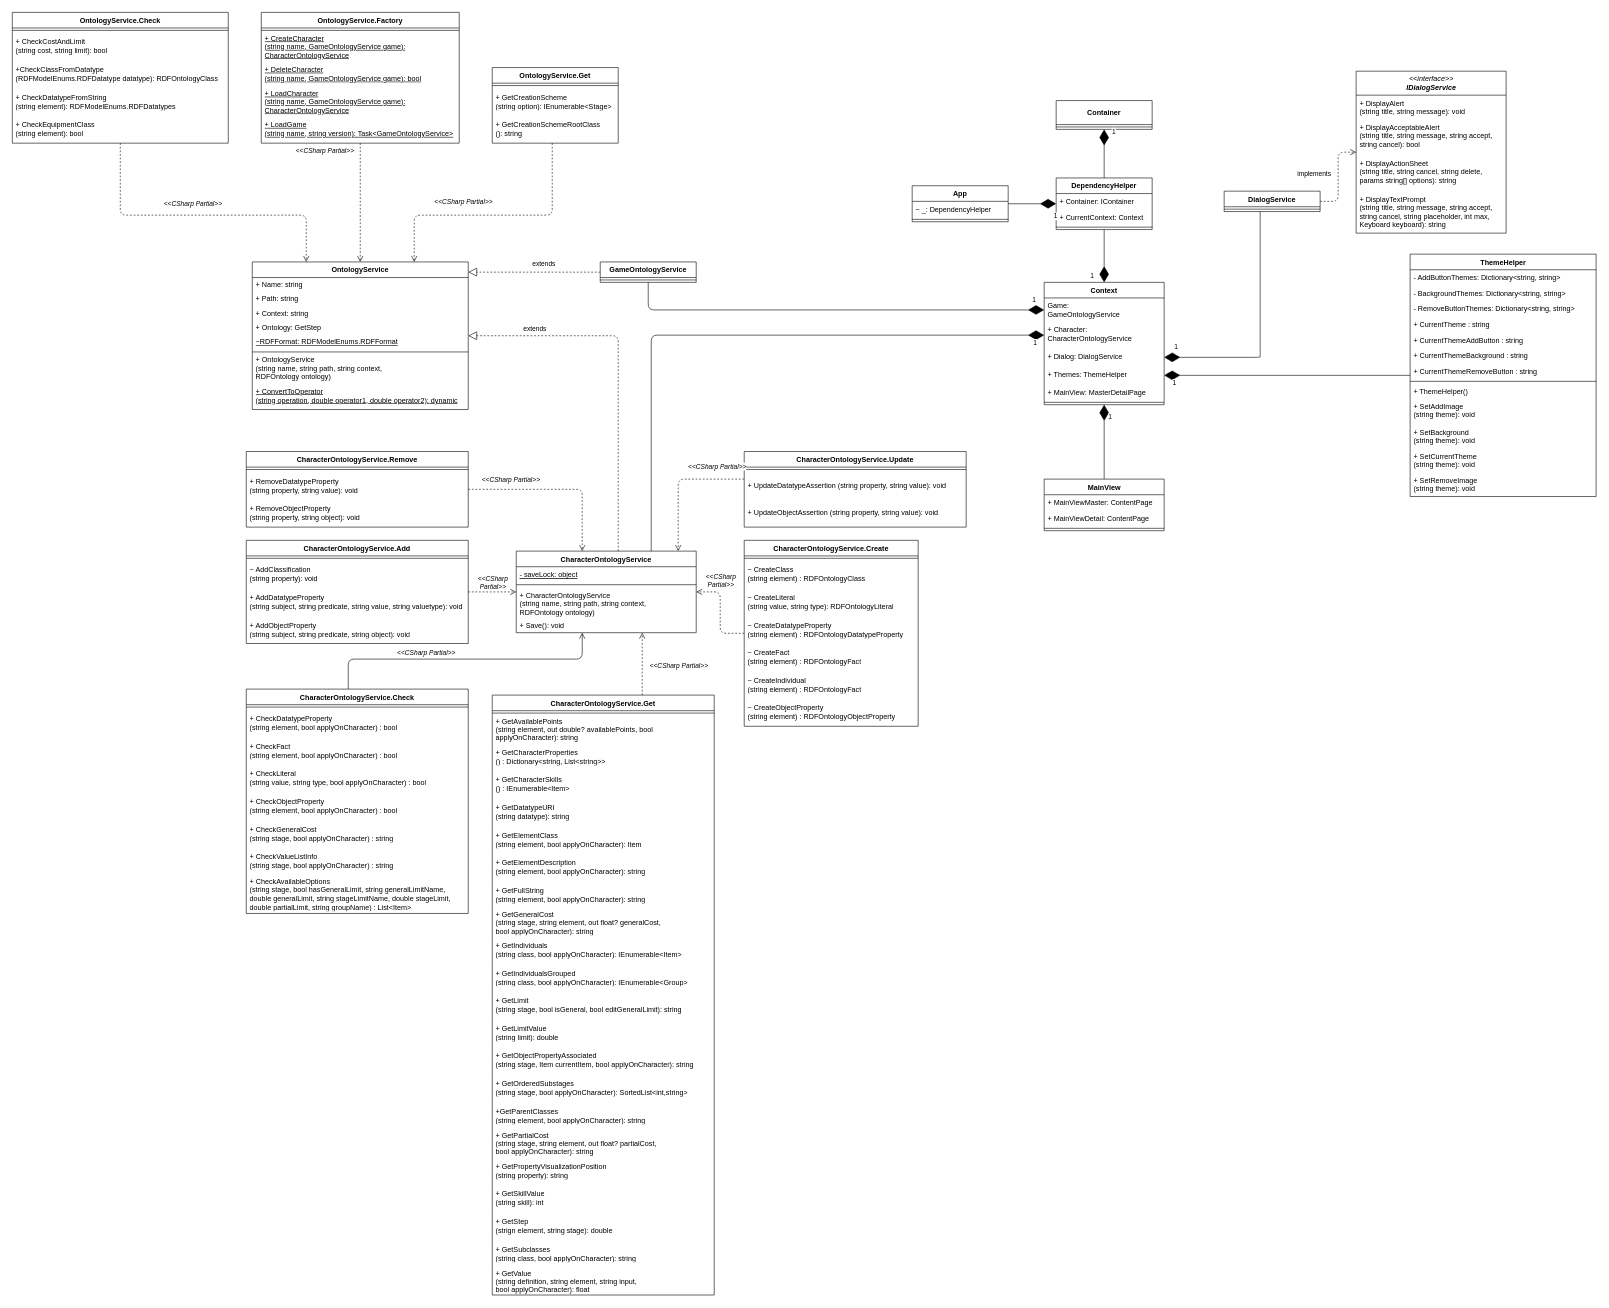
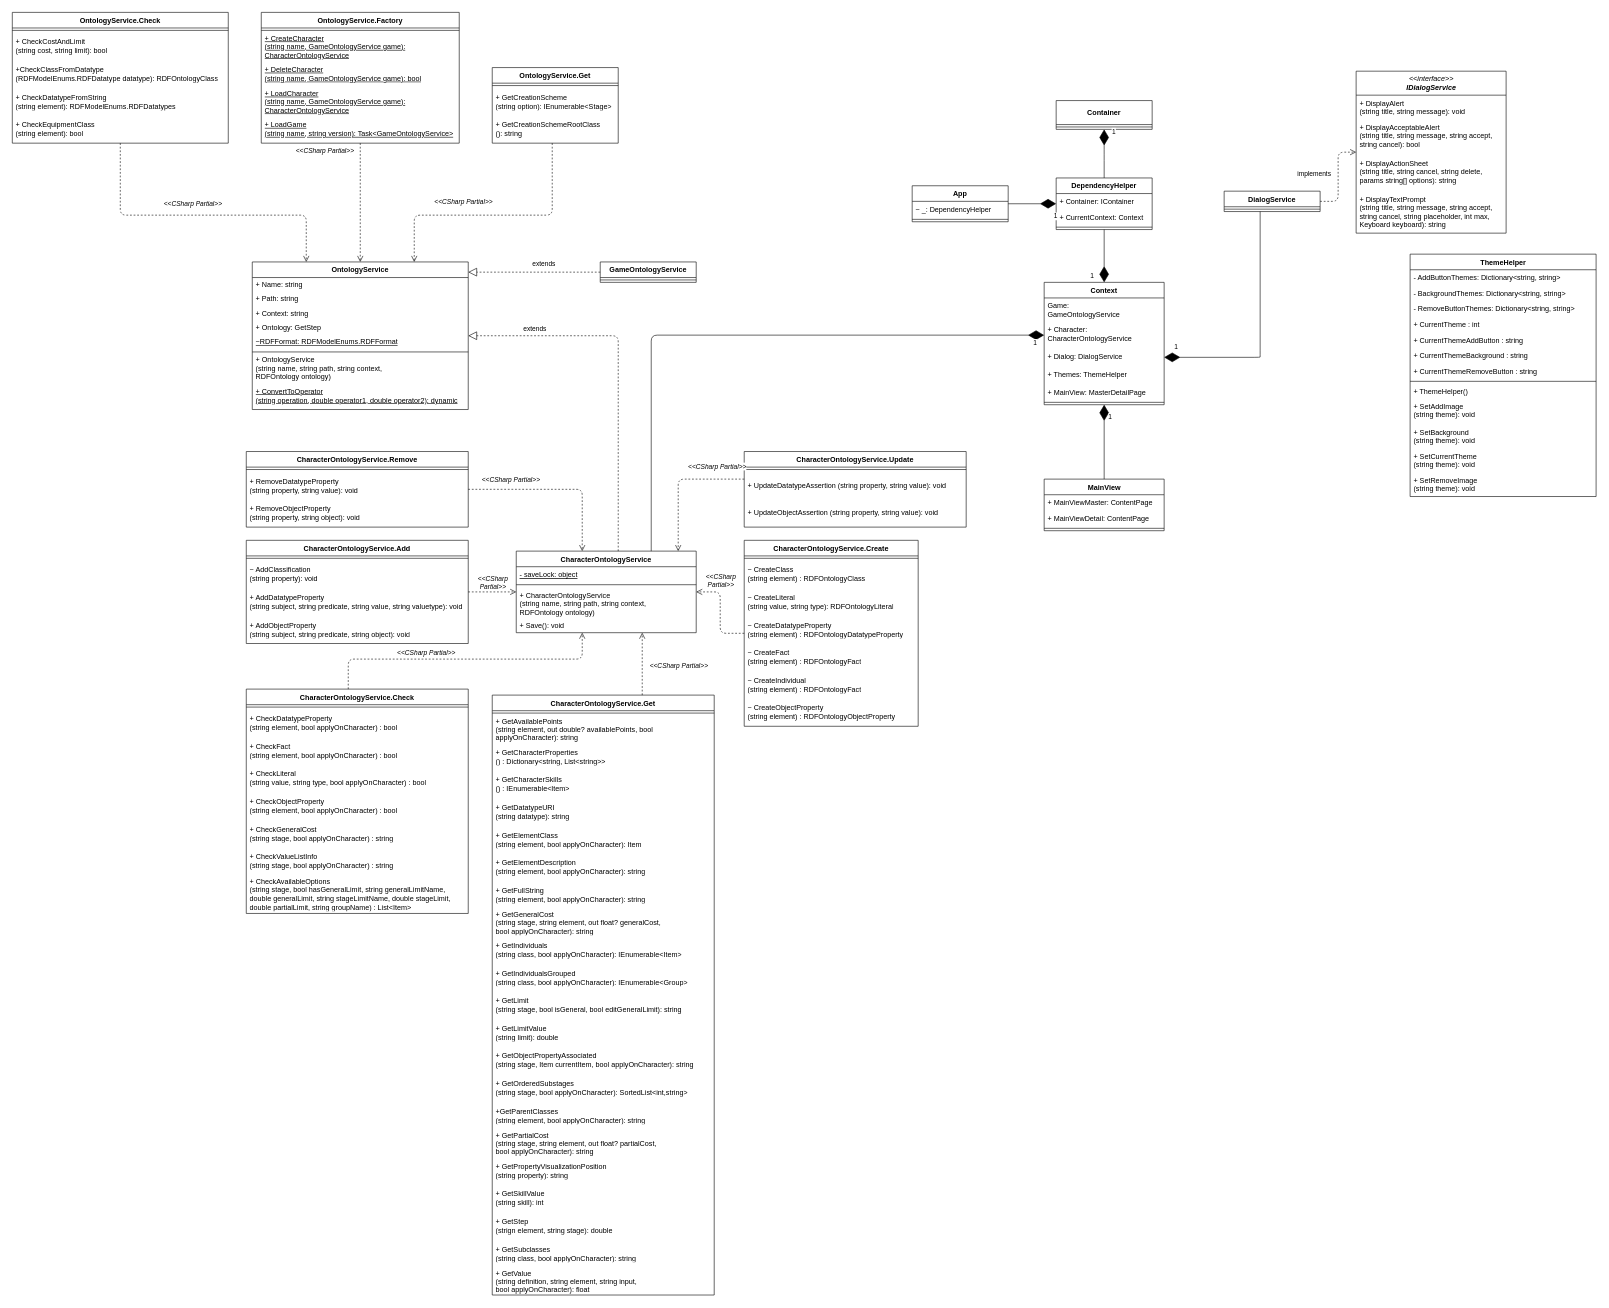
edge "GameOntologyService" -> "Game: GameOntologyService": removed, label "1"
node "+ CurrentTheme : string": label "+ CurrentTheme : string" -> "+ CurrentTheme : int"
edge "ThemeHelper" -> "+ Themes: ThemeHelper": removed, label "1"
edge "CharacterOntologyService.Check" -> "CharacterOntologyService": style solid -> dashed
